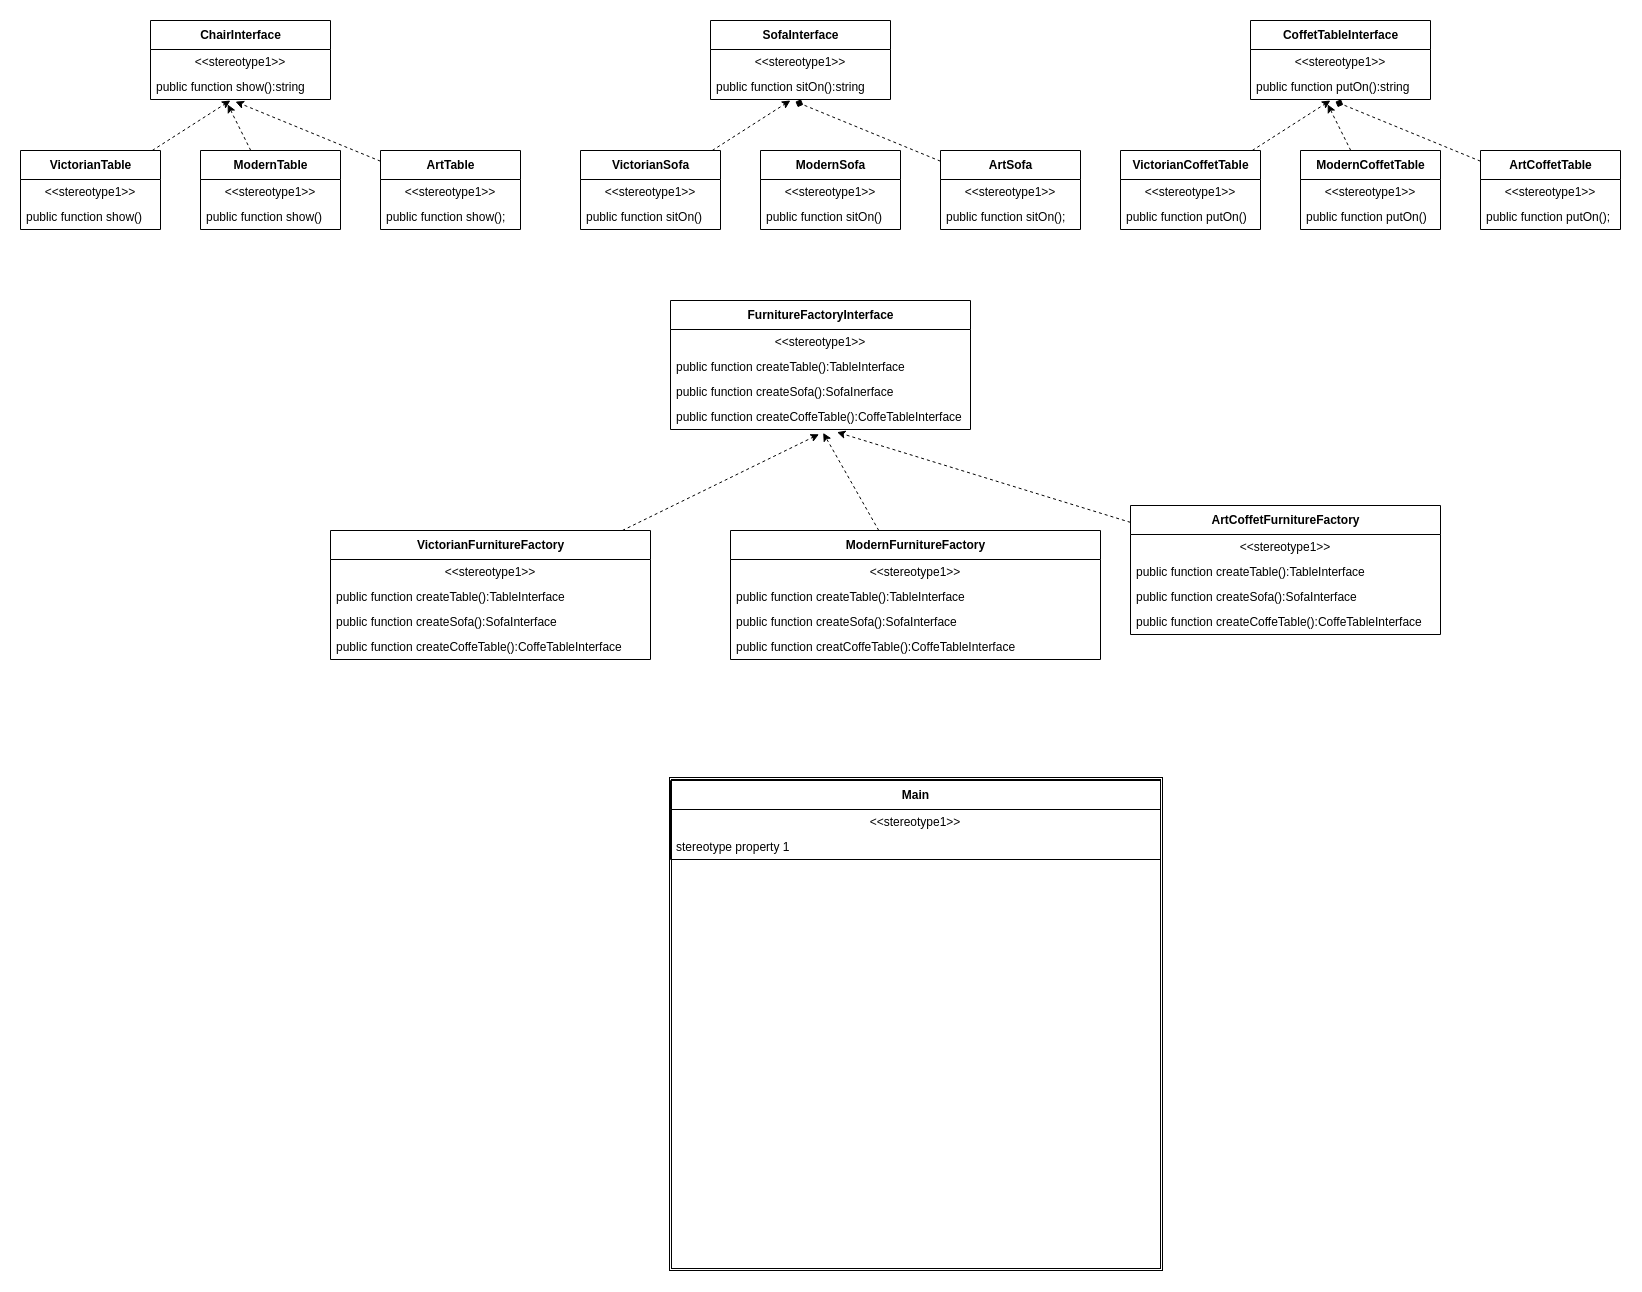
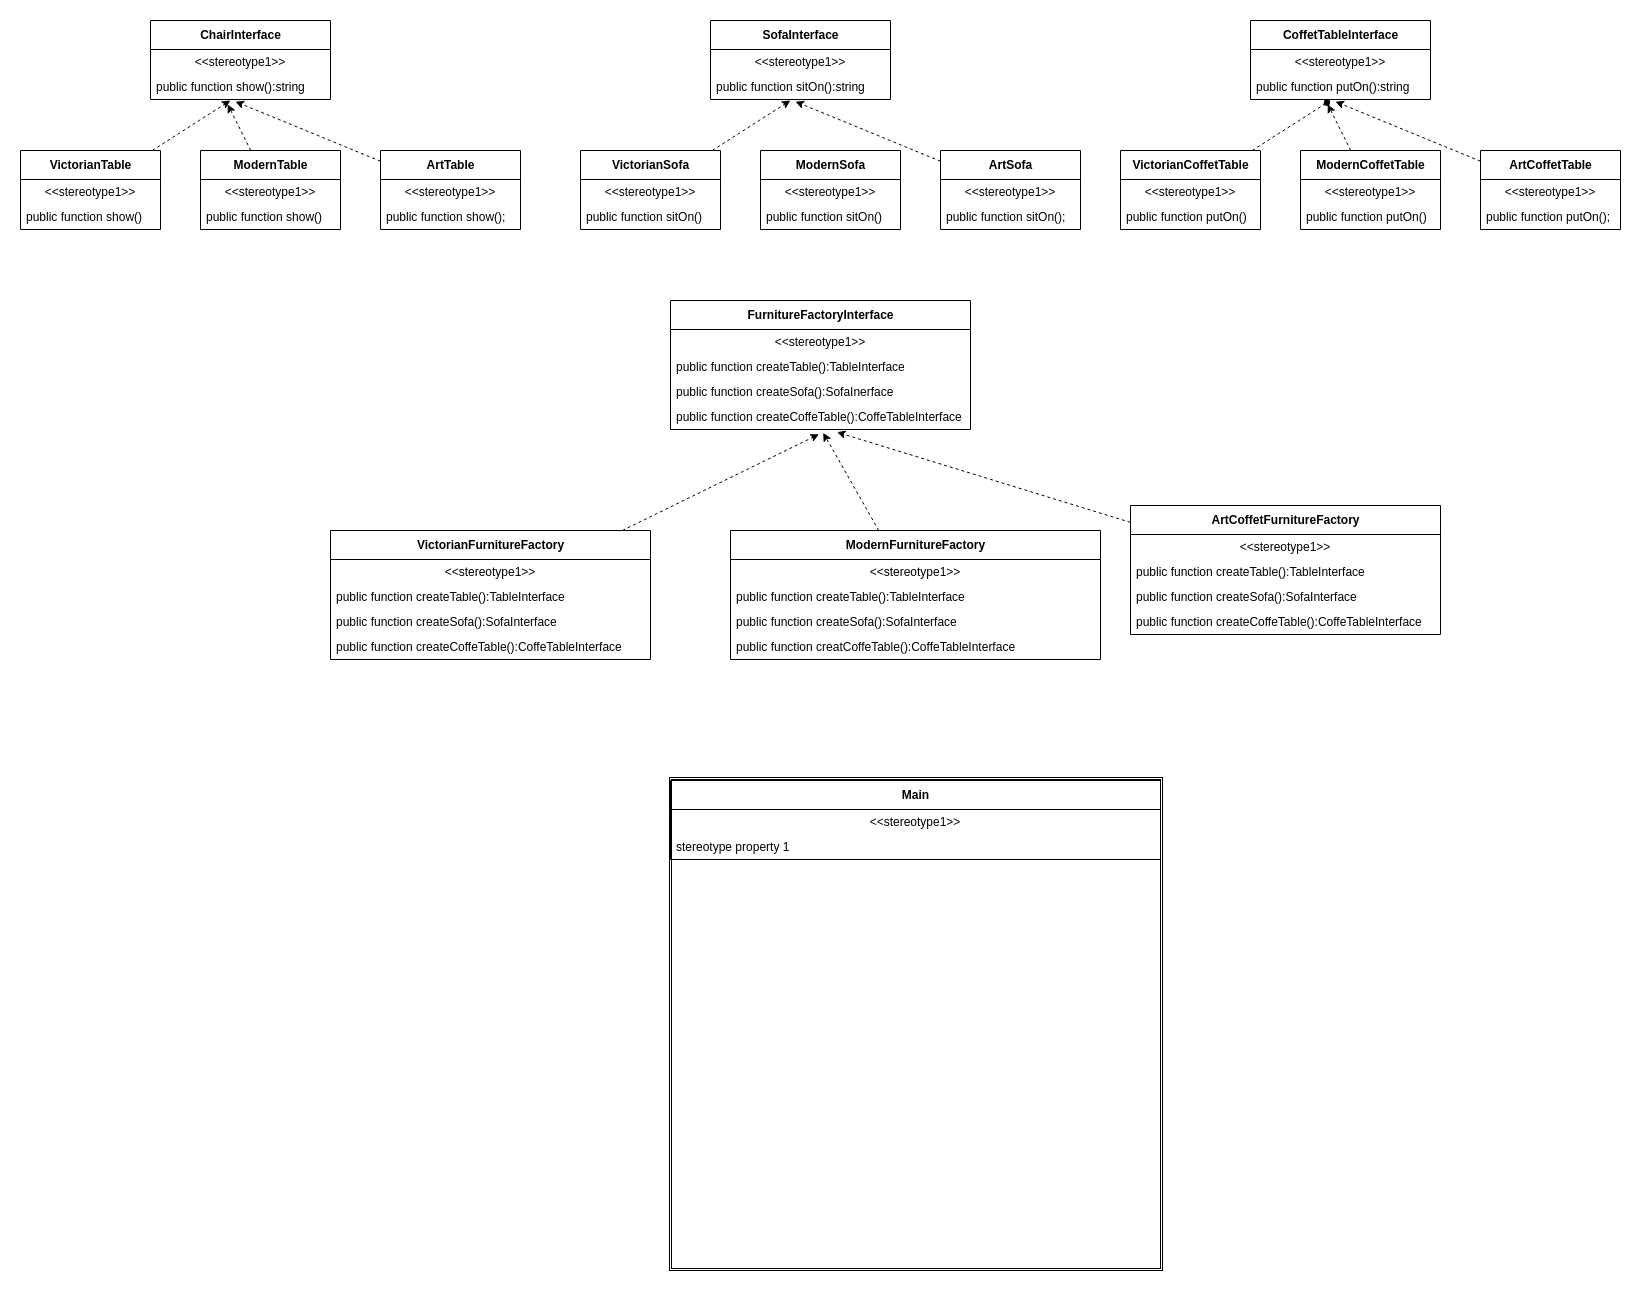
edge "ArtSofa" -> "public function sitOn():string": arrowhead diamond -> classic
edge "VictorianCoffetTable" -> "public function putOn():string": arrowhead classic -> diamond
edge "ArtCoffetTable" -> "public function putOn():string": arrowhead diamond -> classic
